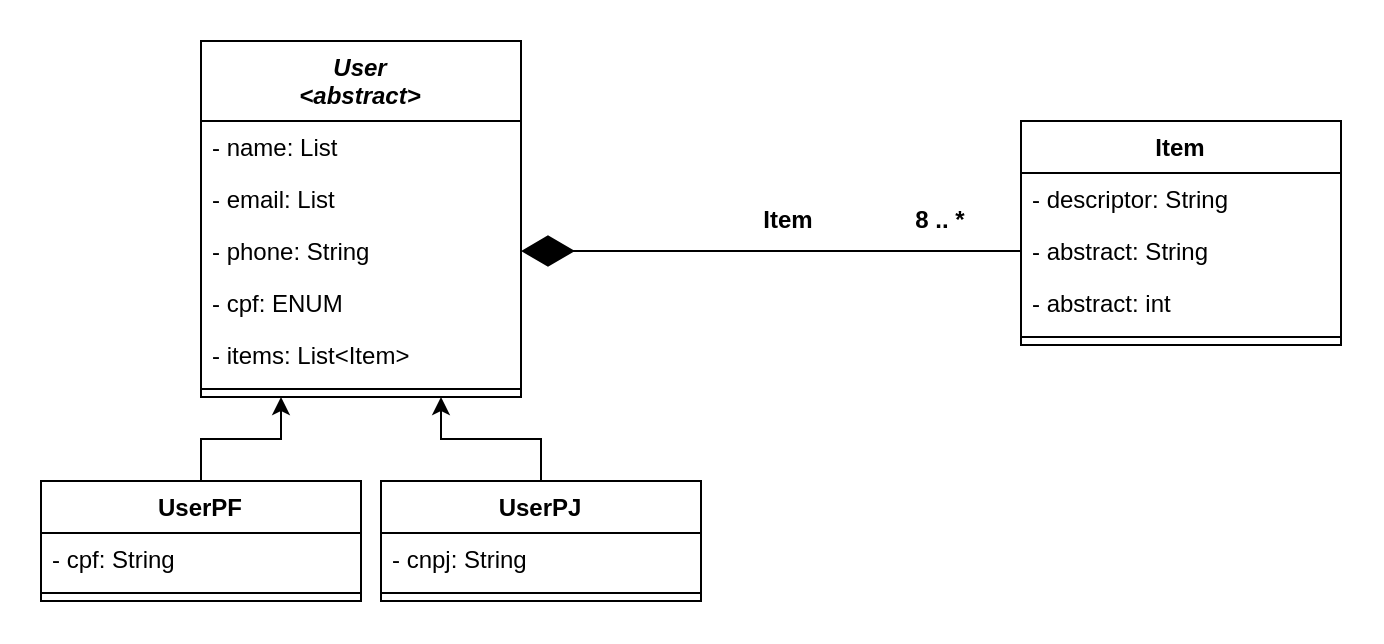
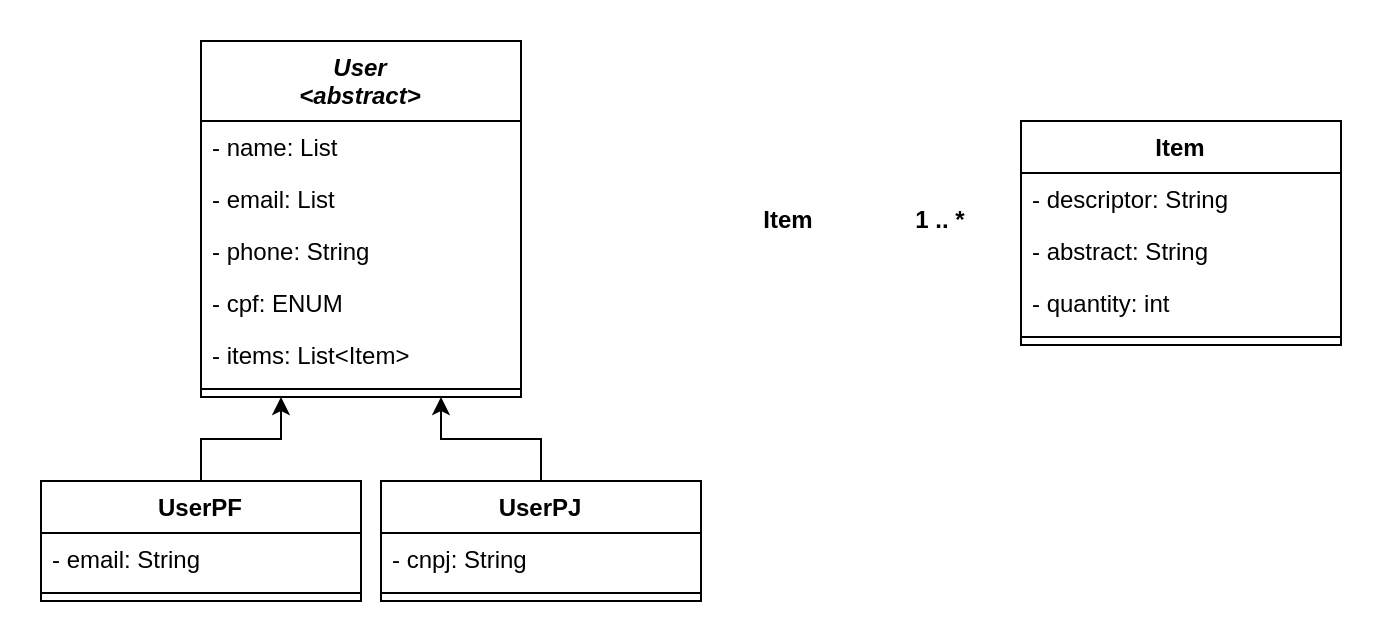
node "8 .. *": label "8 .. *" -> "1 .. *"
edge "- abstract: String" -> "- phone: String": removed
node "- abstract: int": label "- abstract: int" -> "- quantity: int"
node "- cpf: String": label "- cpf: String" -> "- email: String"
